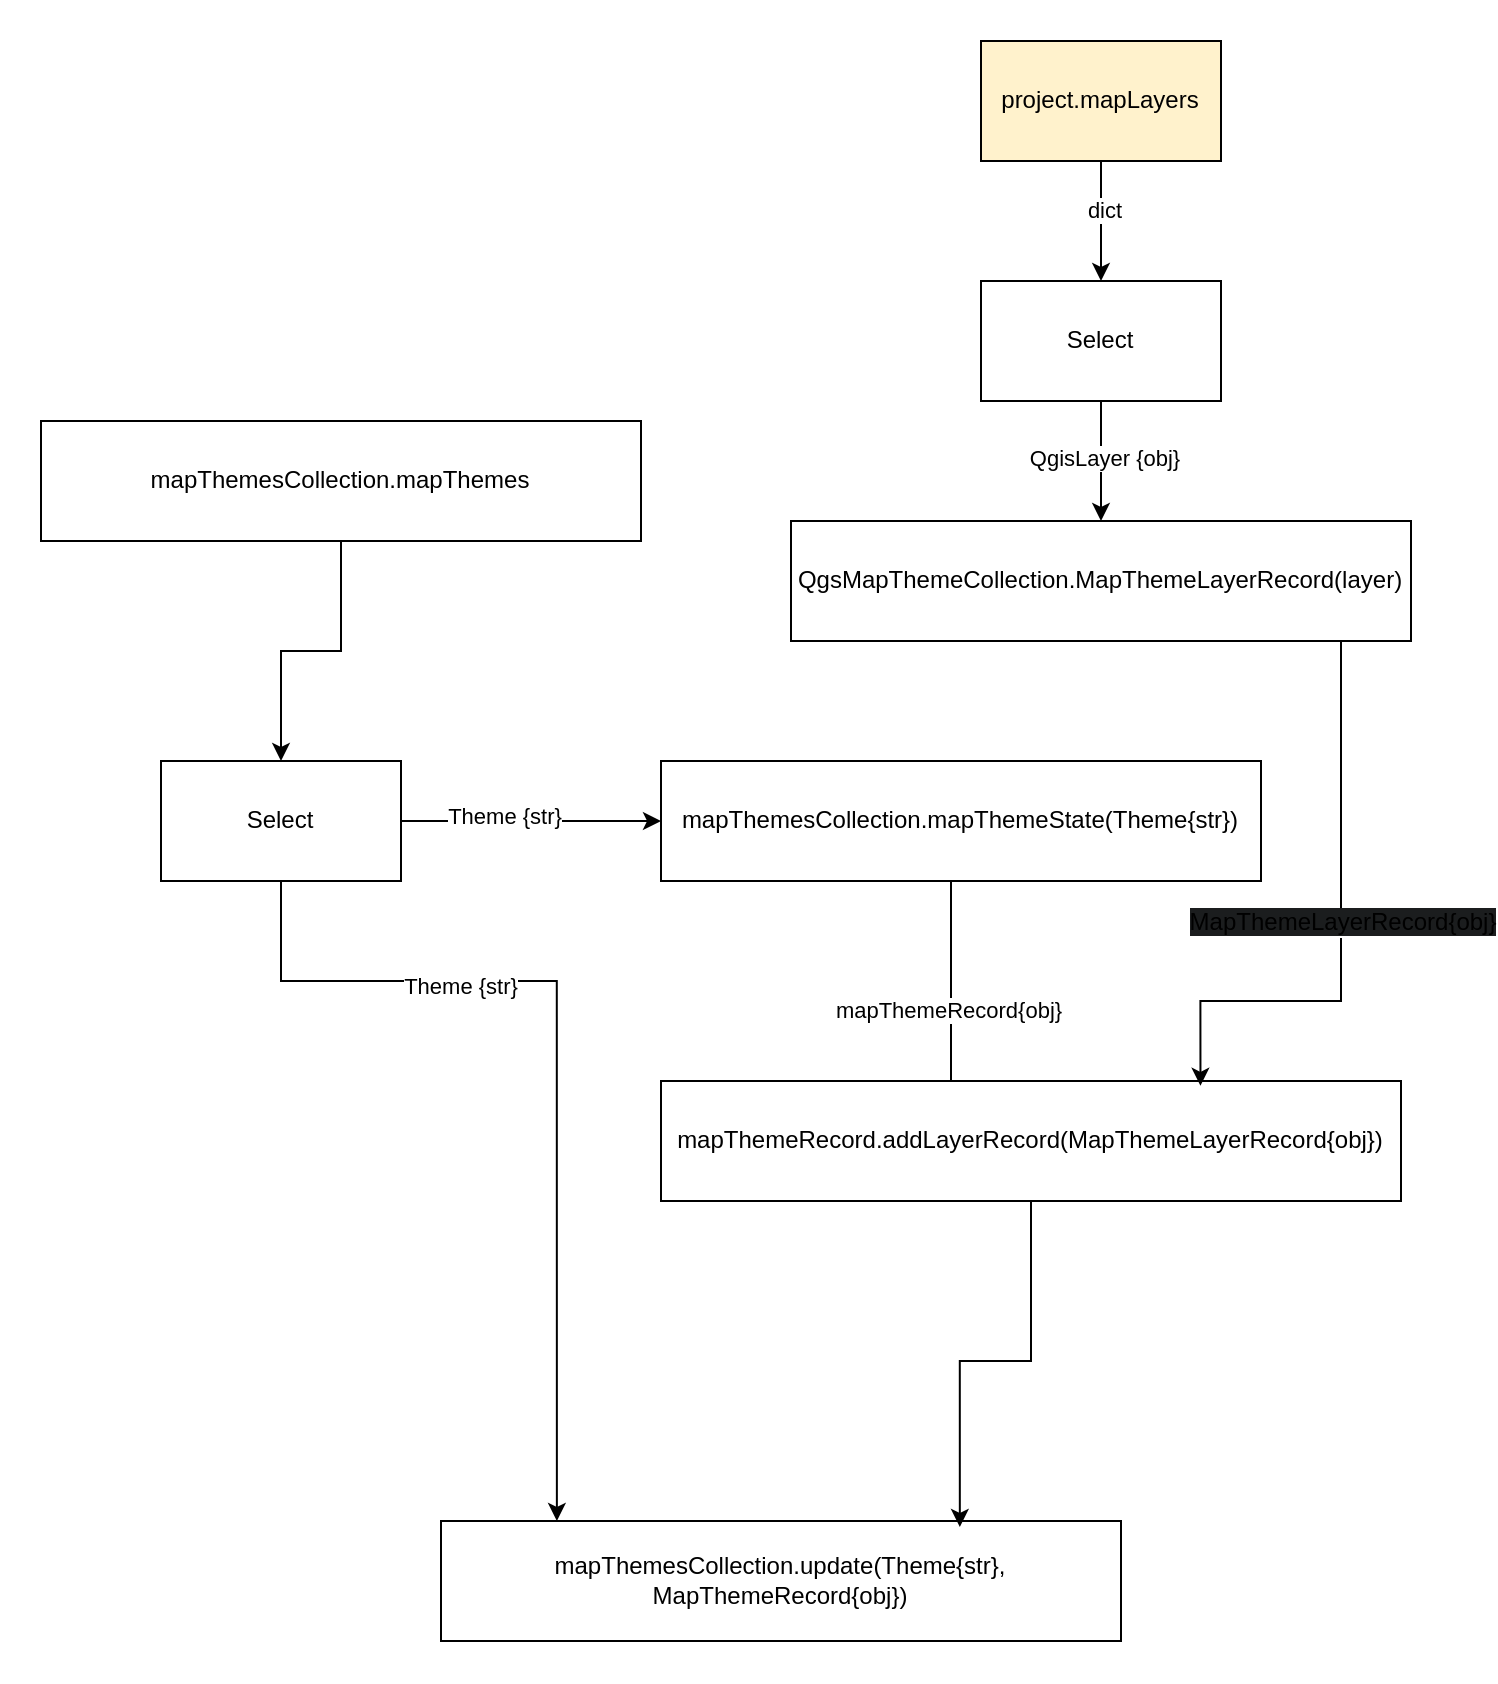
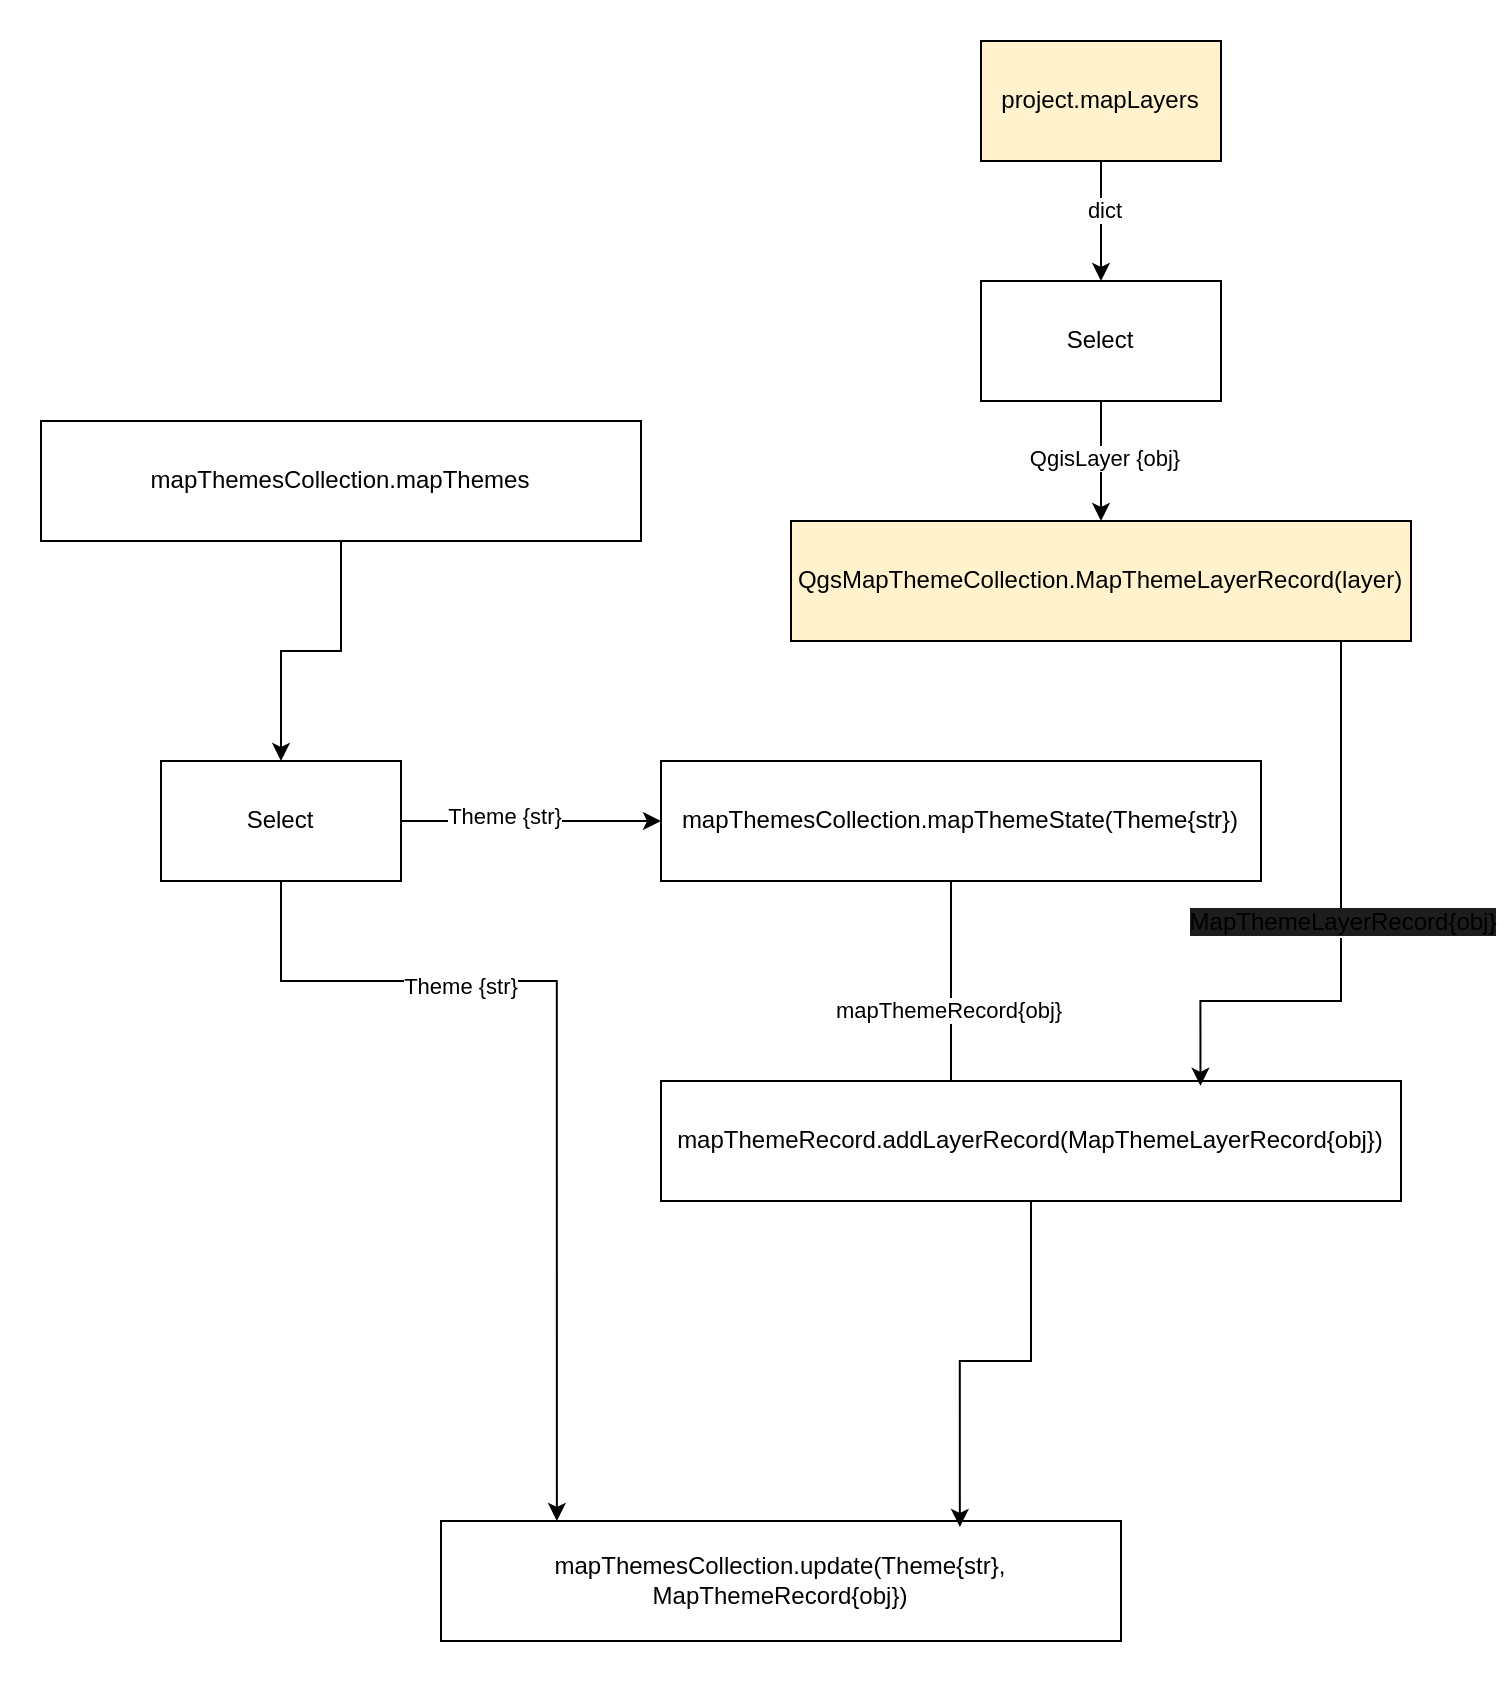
node "QgsMapThemeCollection.MapThemeLayerRecord(layer)": fillcolor #ffffff -> #fff2cc
